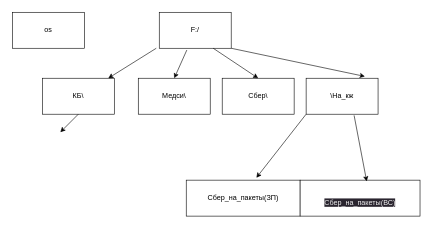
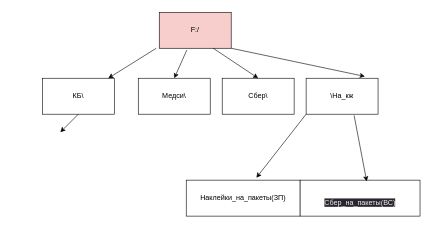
node "os": removed
node "F:/": fillcolor #ffffff -> #f8cecc
node "Сбер_на_пакеты(ЗП)": label "Сбер_на_пакеты(ЗП)" -> "Наклейки_на_пакеты(ЗП)"
